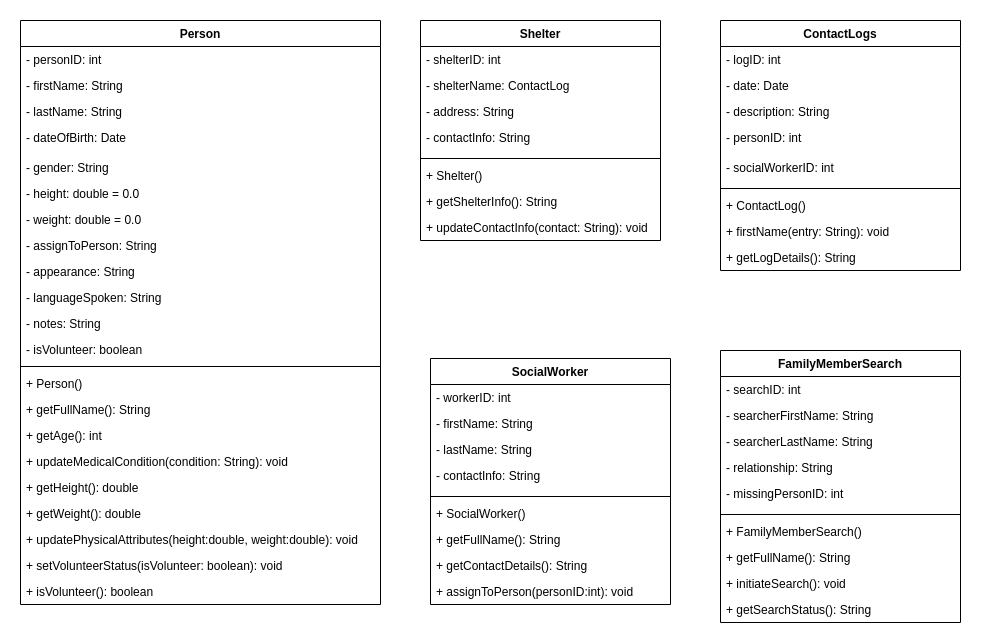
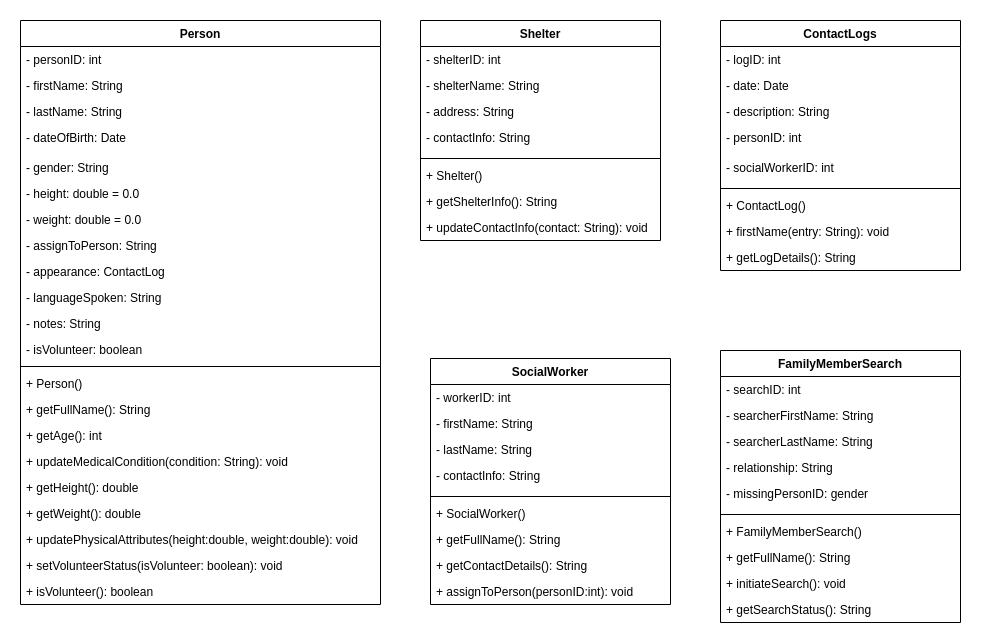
node "- shelterName: ContactLog": label "- shelterName: ContactLog" -> "- shelterName: String"
node "- appearance: String": label "- appearance: String" -> "- appearance: ContactLog"
node "- missingPersonID: int": label "- missingPersonID: int" -> "- missingPersonID: gender"
